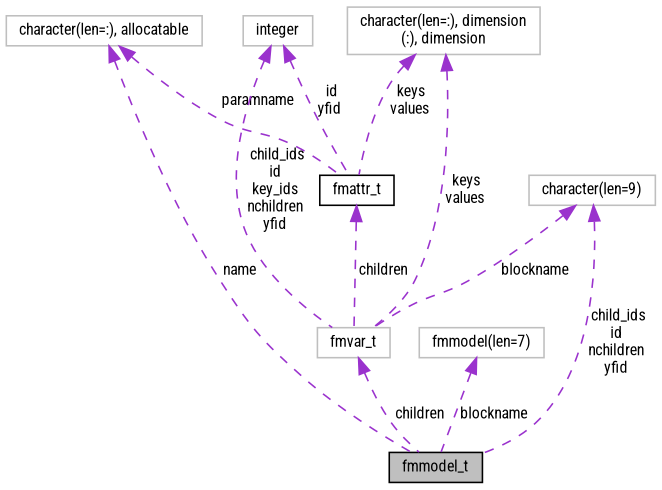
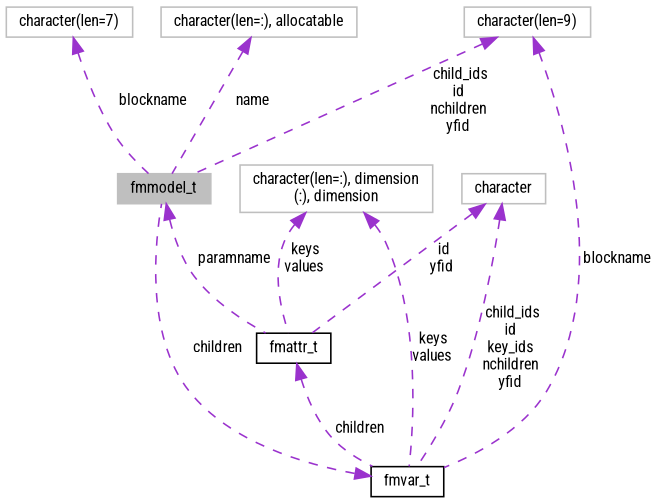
node "integer": label "integer" -> "character"
edge "fmattr_t" -> "character(len=:), allocatable": now "fmattr_t" -> "fmmodel_t"
node "fmvar_t": color grey75 -> black
node "fmmodel(len=7)": label "fmmodel(len=7)" -> "character(len=7)"
node "fmmodel_t": color black -> grey75
